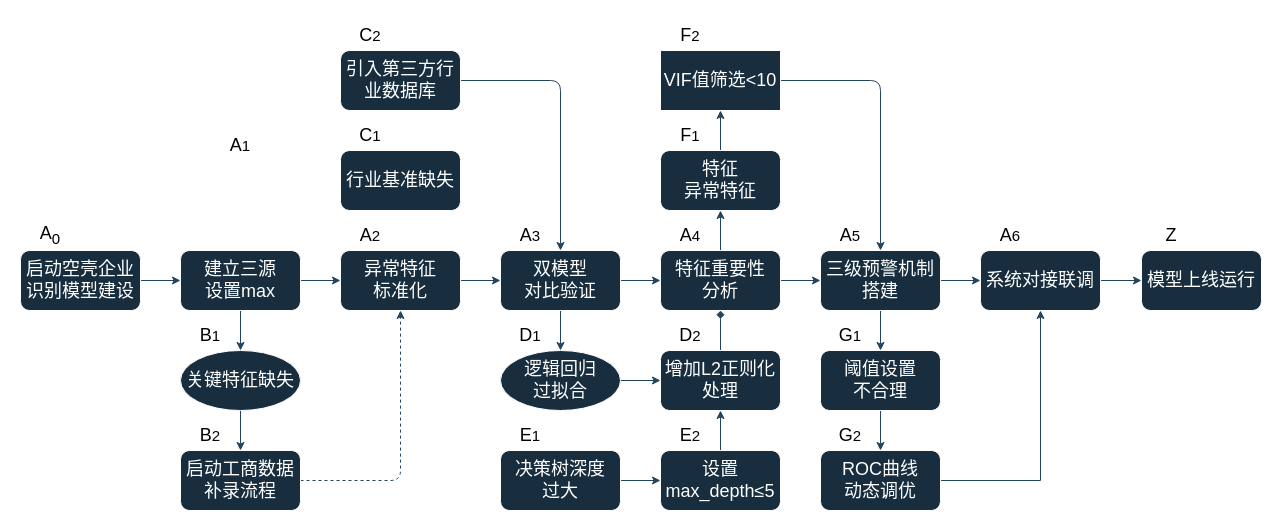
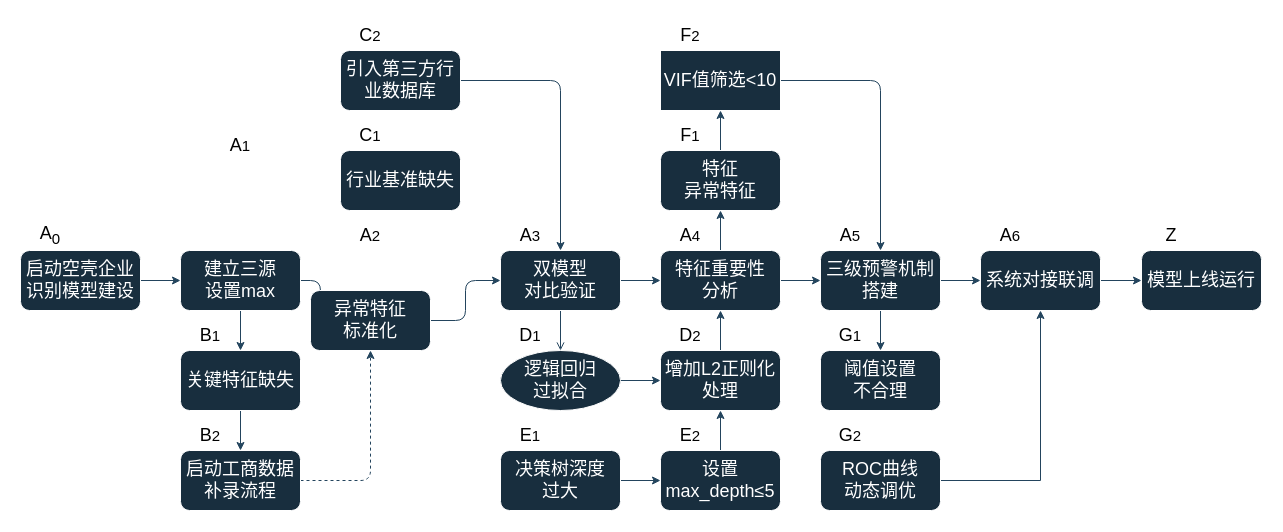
node "异常特征 标准化": moved (401, 281) -> (371, 321)
edge "增加L2正则化处理" -> "特征重要性 分析": arrowhead diamond -> classic
edge "双模型 对比验证" -> "逻辑回归 过拟合": arrowhead classic -> open
node "关键特征缺失": shape ellipse -> rounded rectangle
edge "阈值设置 不合理" -> "ROC曲线 动态调优": removed
